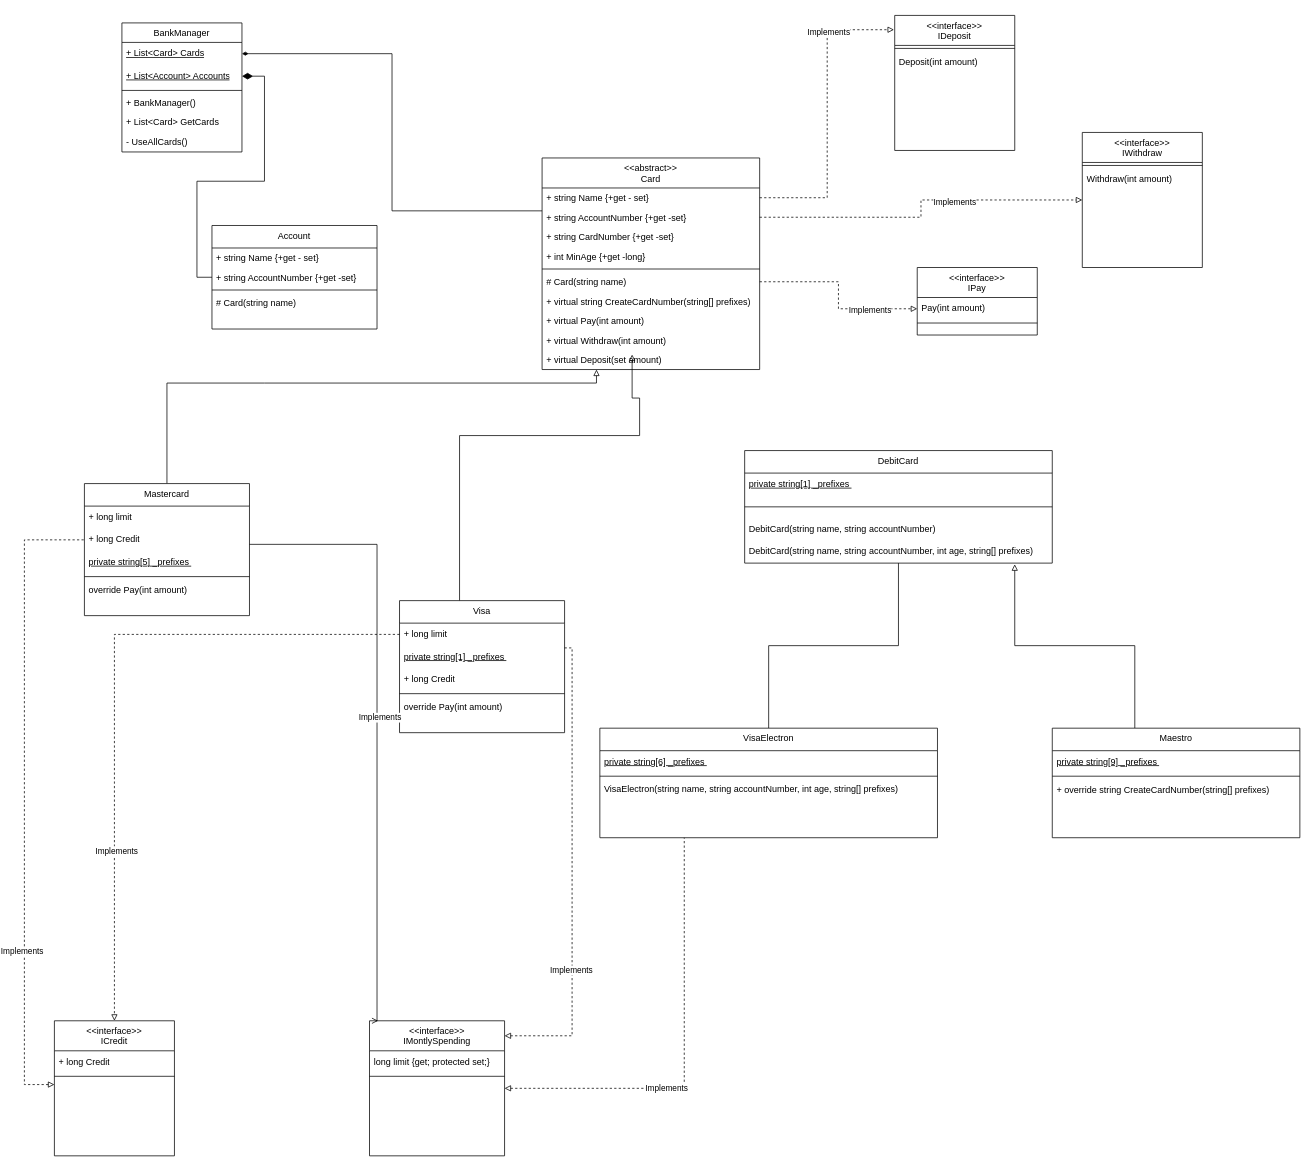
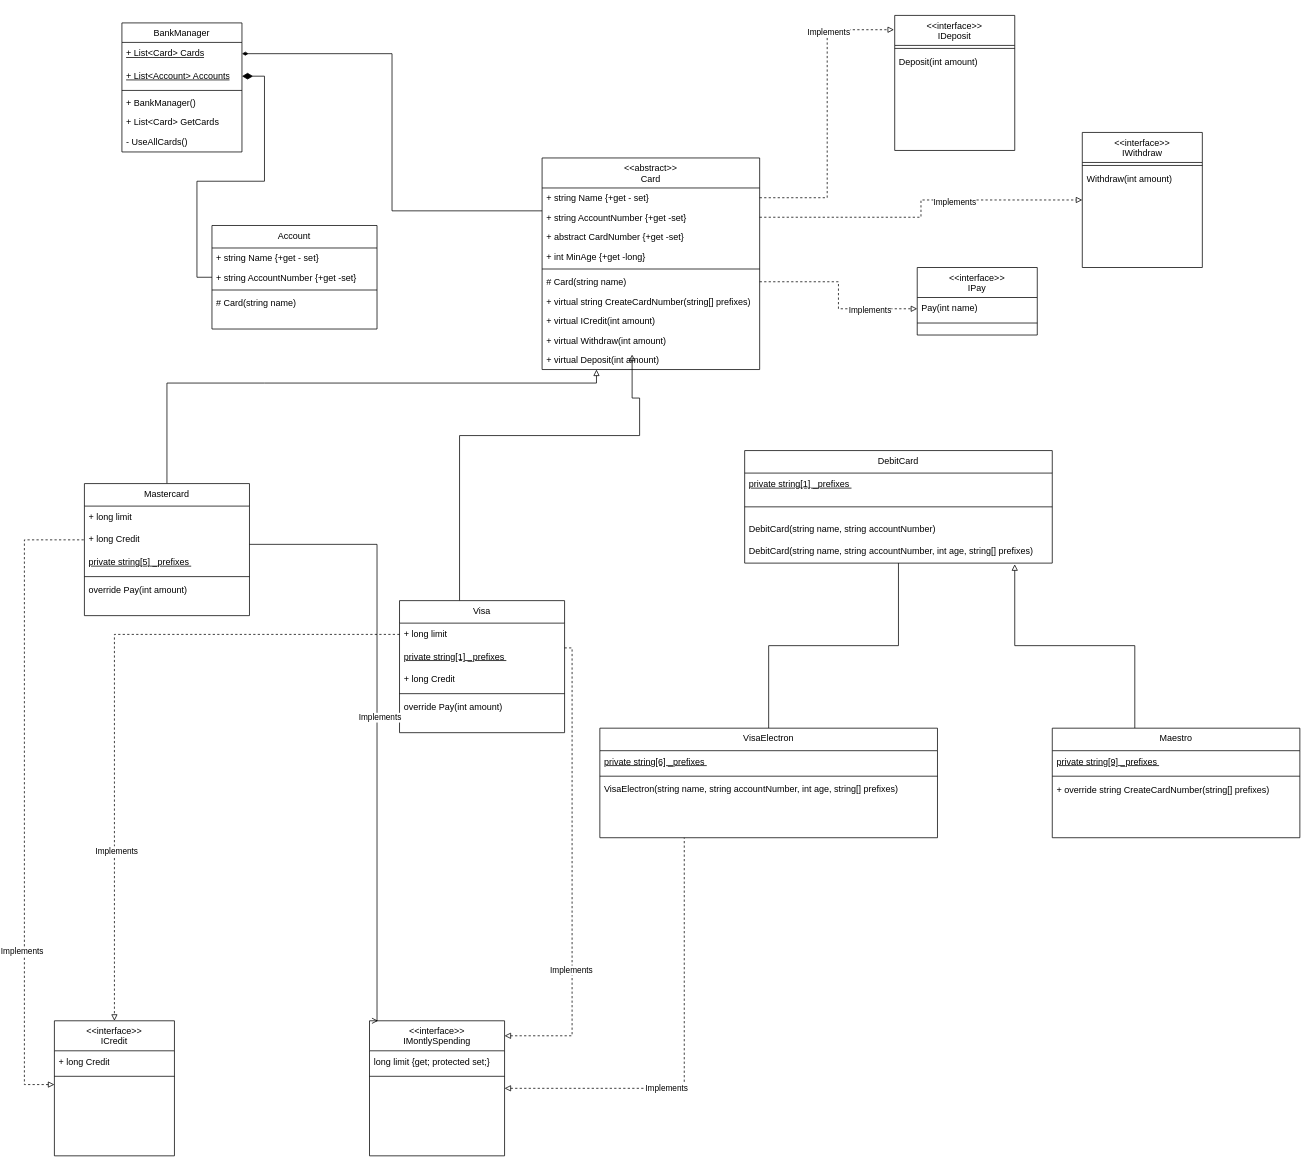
node "+ string CardNumber {+get -set}": label "+ string CardNumber {+get -set}" -> "+ abstract CardNumber {+get -set}"
node "Pay(int amount)": label "Pay(int amount)" -> "Pay(int name)"
node "+ virtual Pay(int amount)": label "+ virtual Pay(int amount)" -> "+ virtual ICredit(int amount)"
node "+ virtual Deposit(set amount)": label "+ virtual Deposit(set amount)" -> "+ virtual Deposit(int amount)"
